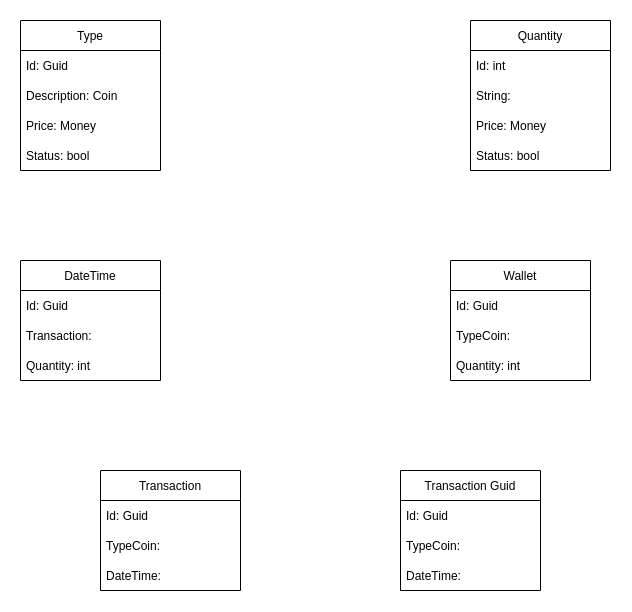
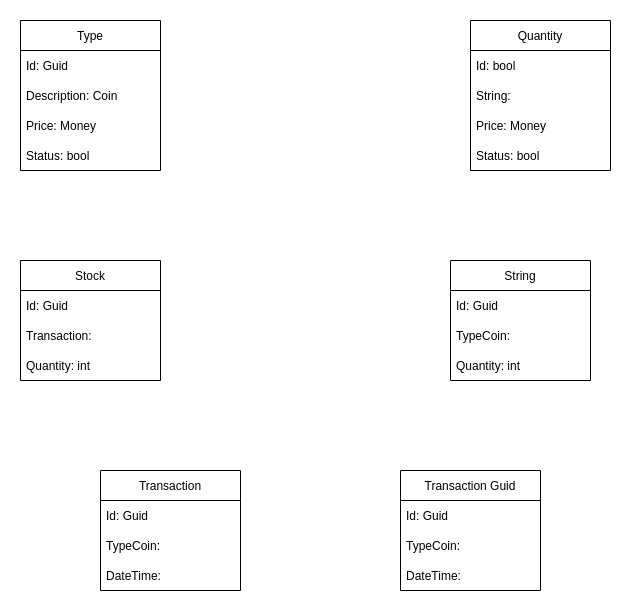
node "Id: int": label "Id: int" -> "Id: bool"
node "DateTime": label "DateTime" -> "Stock"
node "Wallet": label "Wallet" -> "String"
